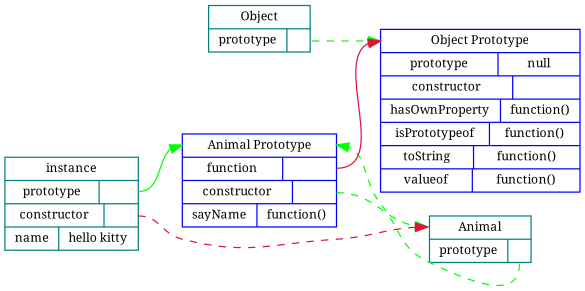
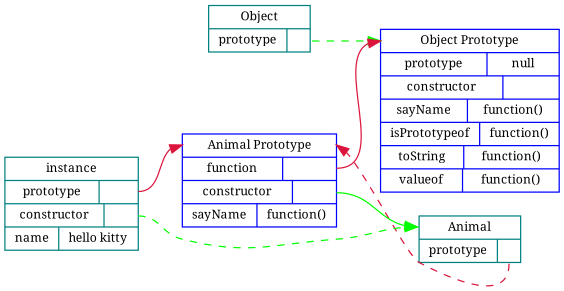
node "Object Prototype": text "hasOwnProperty" -> "sayName"
edge "instance" -> "Animal Prototype": color green -> crimson
edge "Animal Prototype" -> "Animal": style dashed -> solid
edge "instance" -> "Animal": color crimson -> green
edge "Animal" -> "Animal Prototype": color green -> crimson
